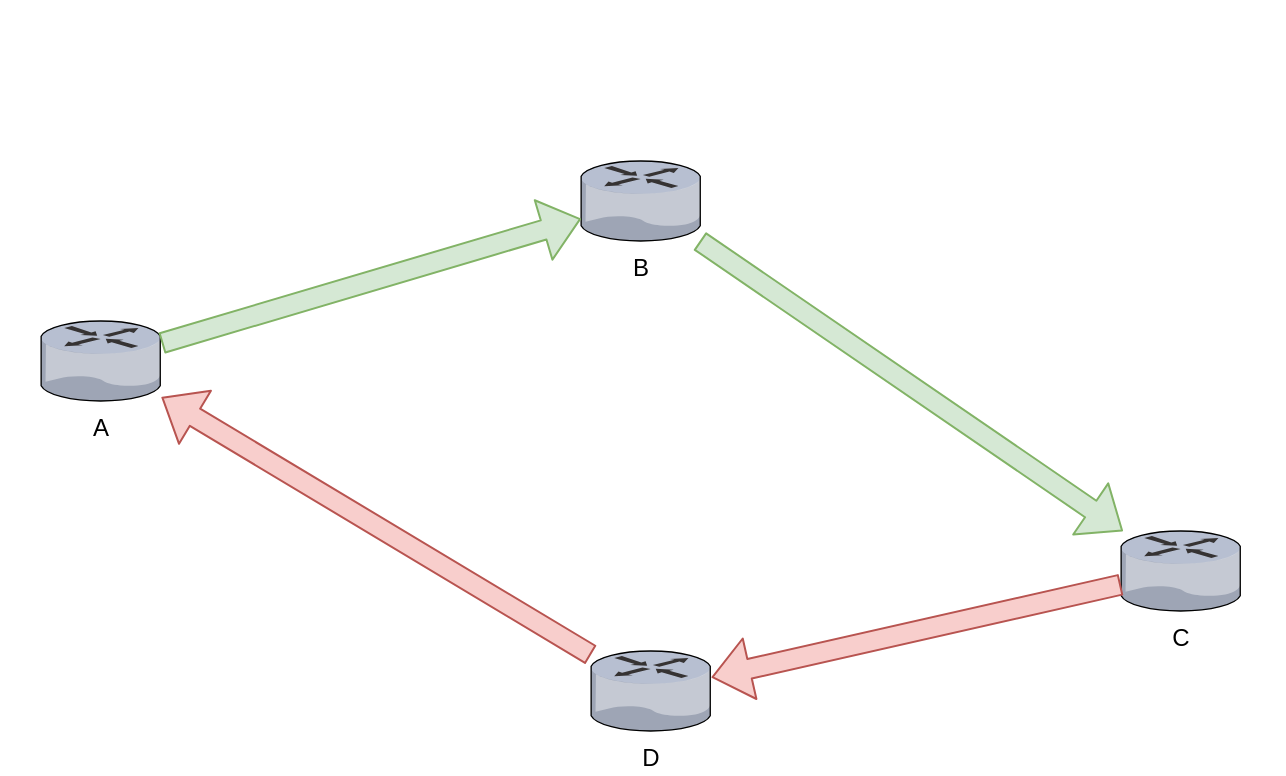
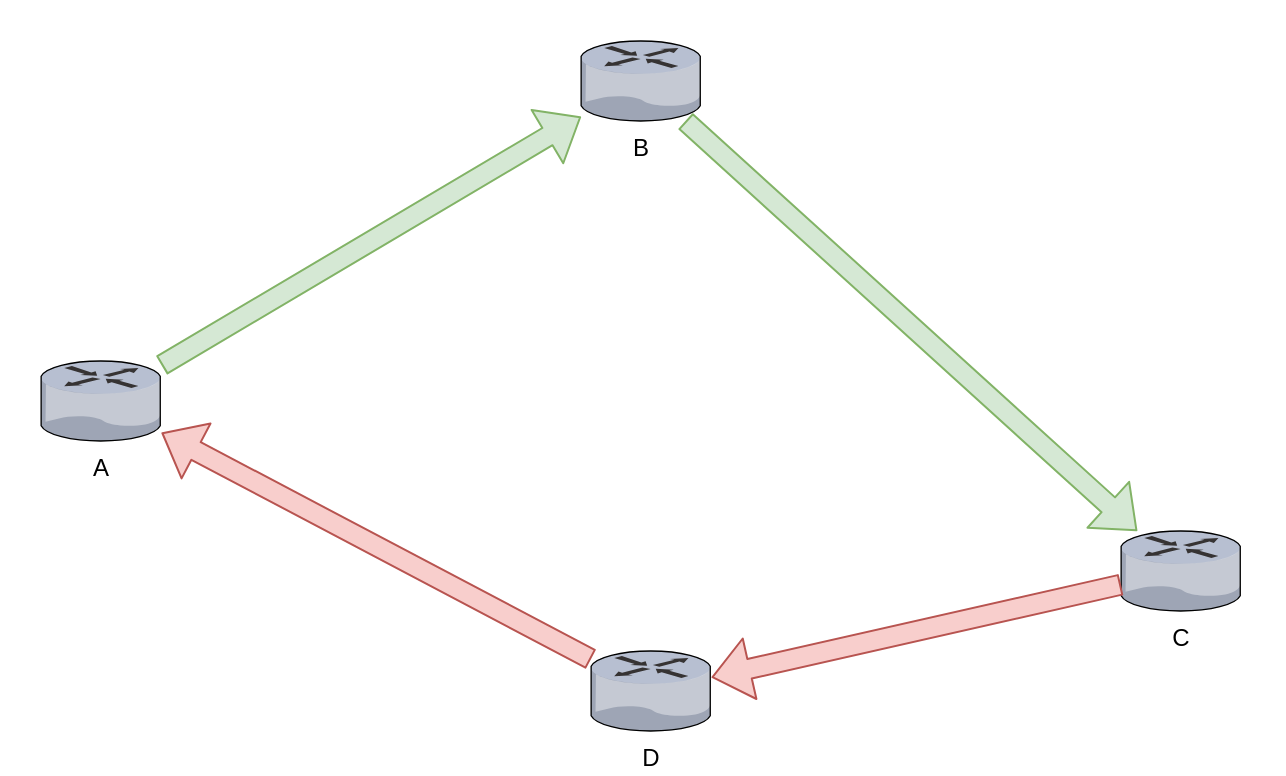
node "B": moved (641, 201) -> (641, 81)
node "A": moved (101, 361) -> (101, 401)
